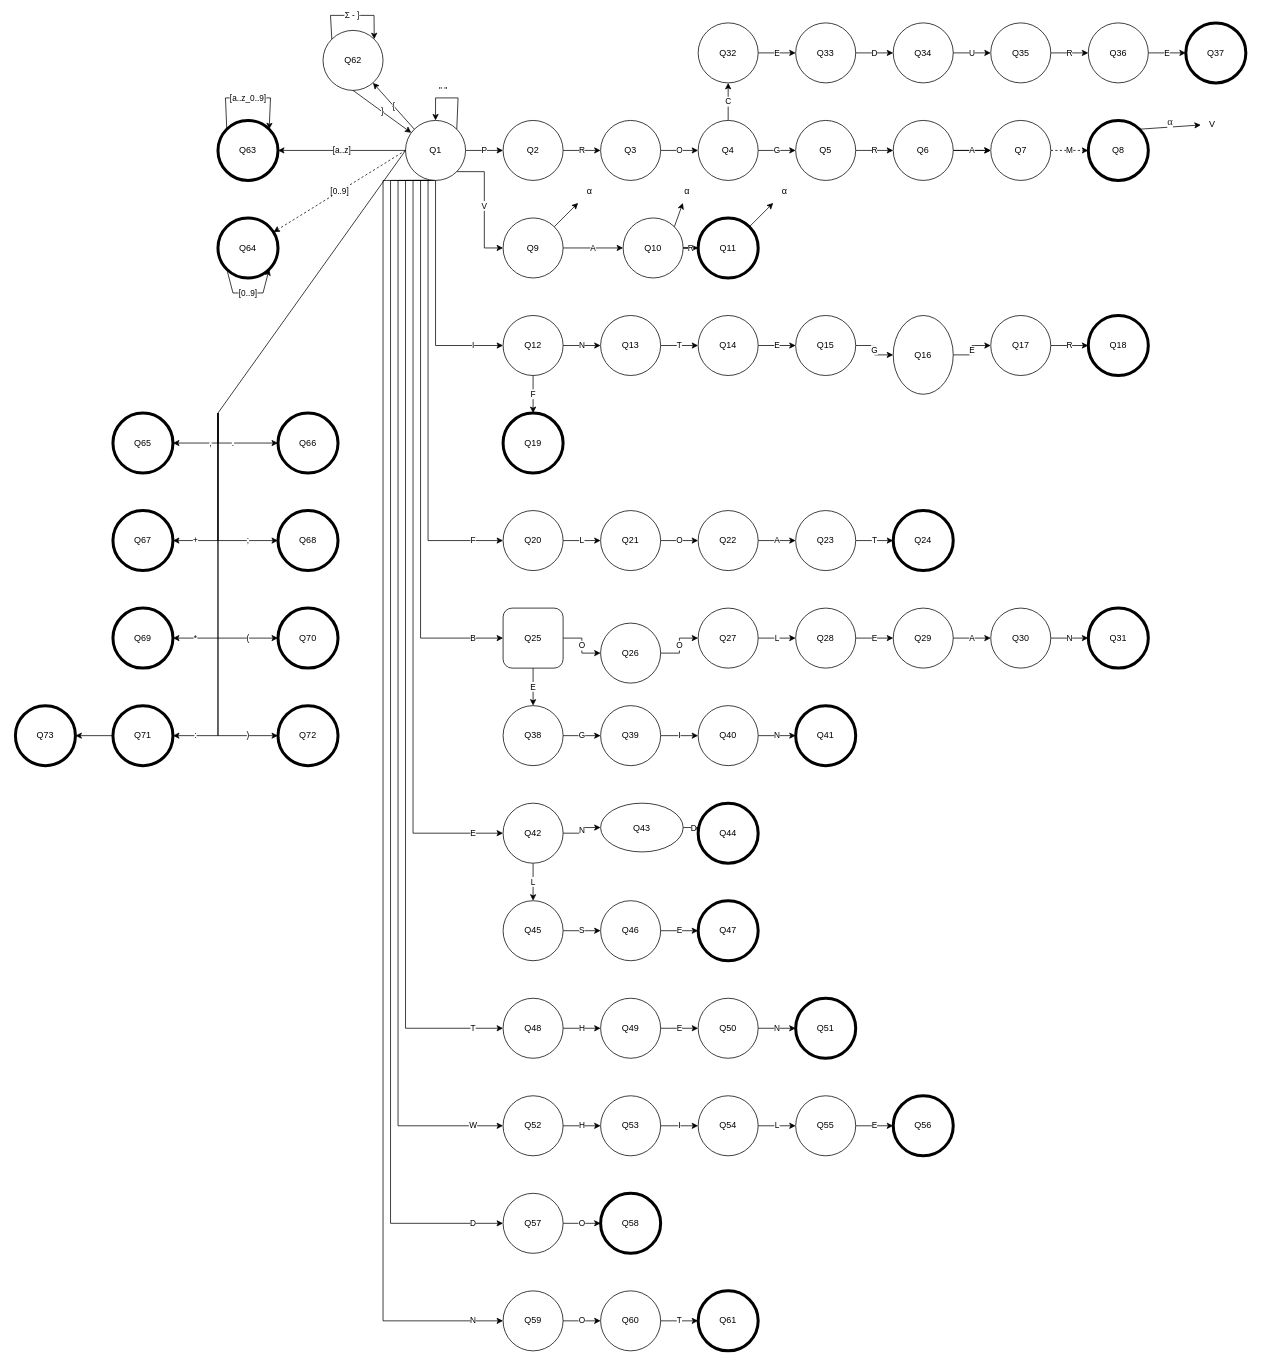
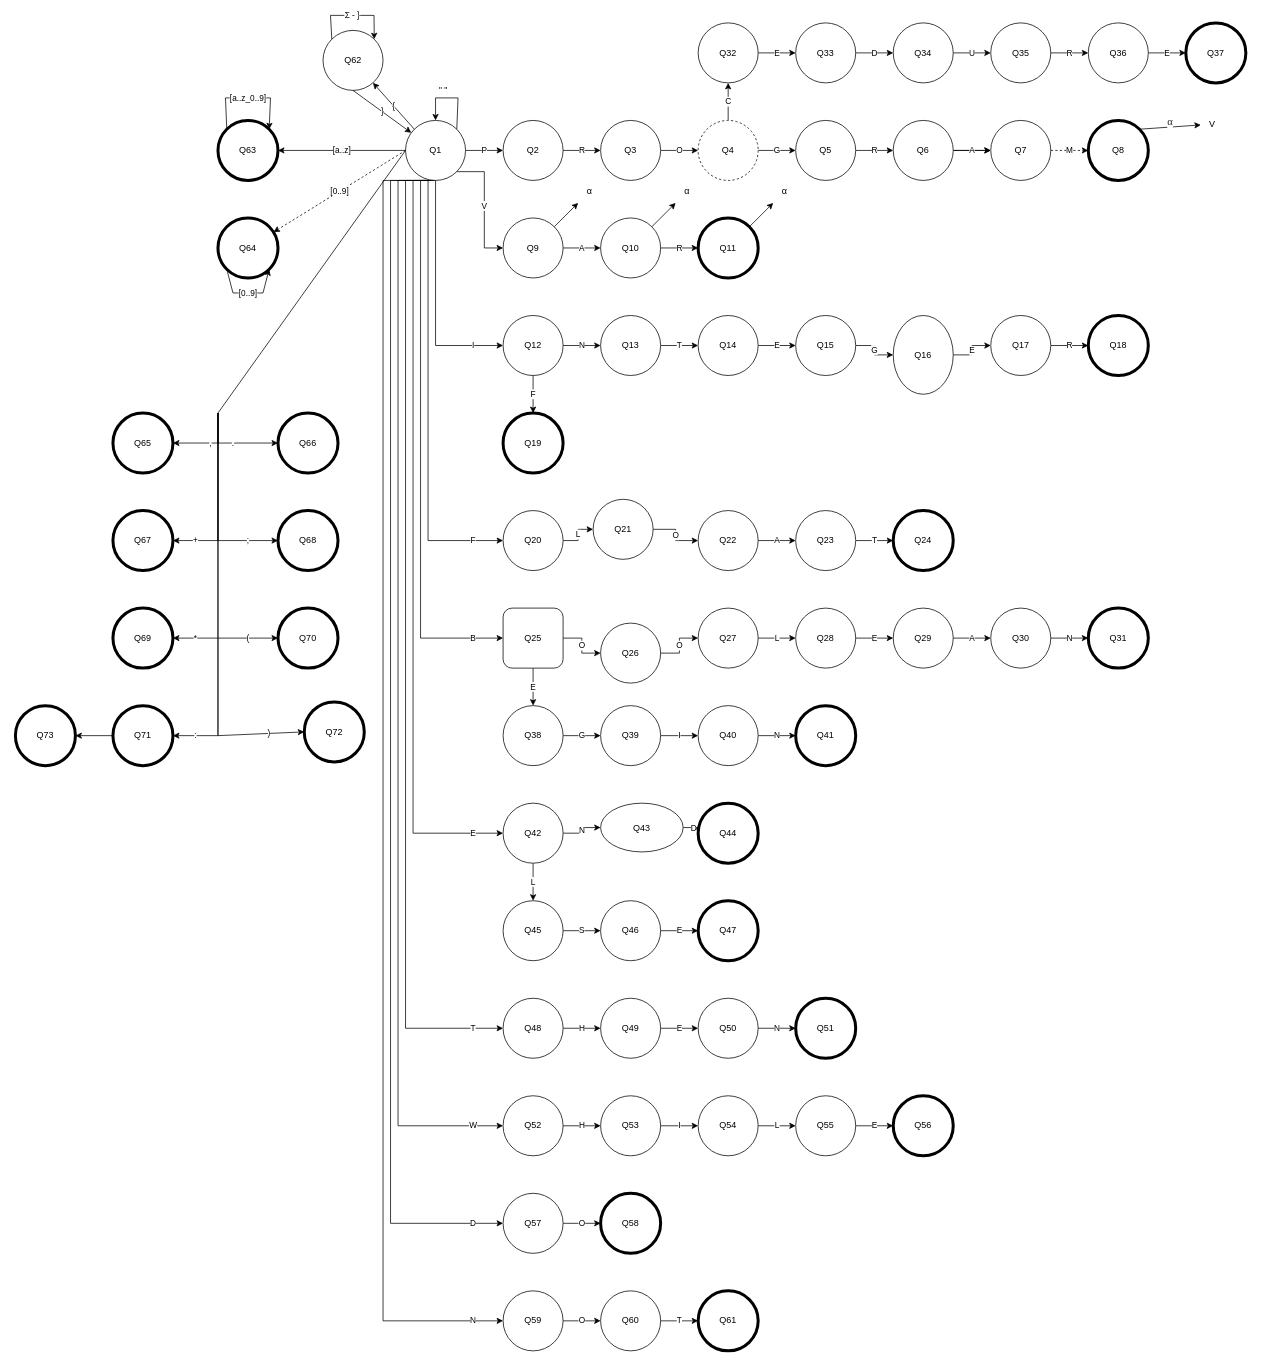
node "Q4": style solid -> dashed
node "Q10": moved (653, 248) -> (630, 248)
node "Q21": moved (630, 540) -> (623, 529)
node "Q72": moved (308, 735) -> (334, 732)
